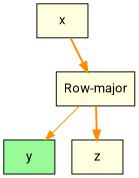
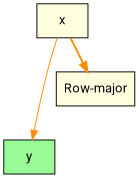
edge "Row-major" -> "y": now "x" -> "y"
node "z": removed
